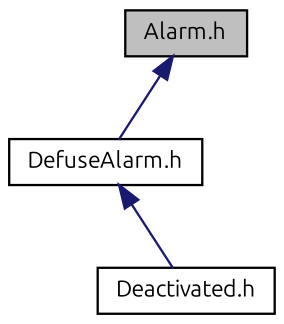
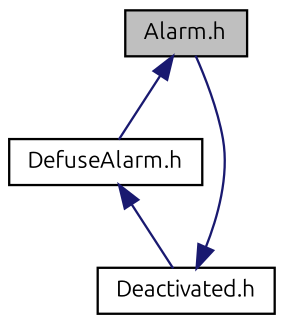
edge "Alarm.h" -> "Deactivated.h": added
